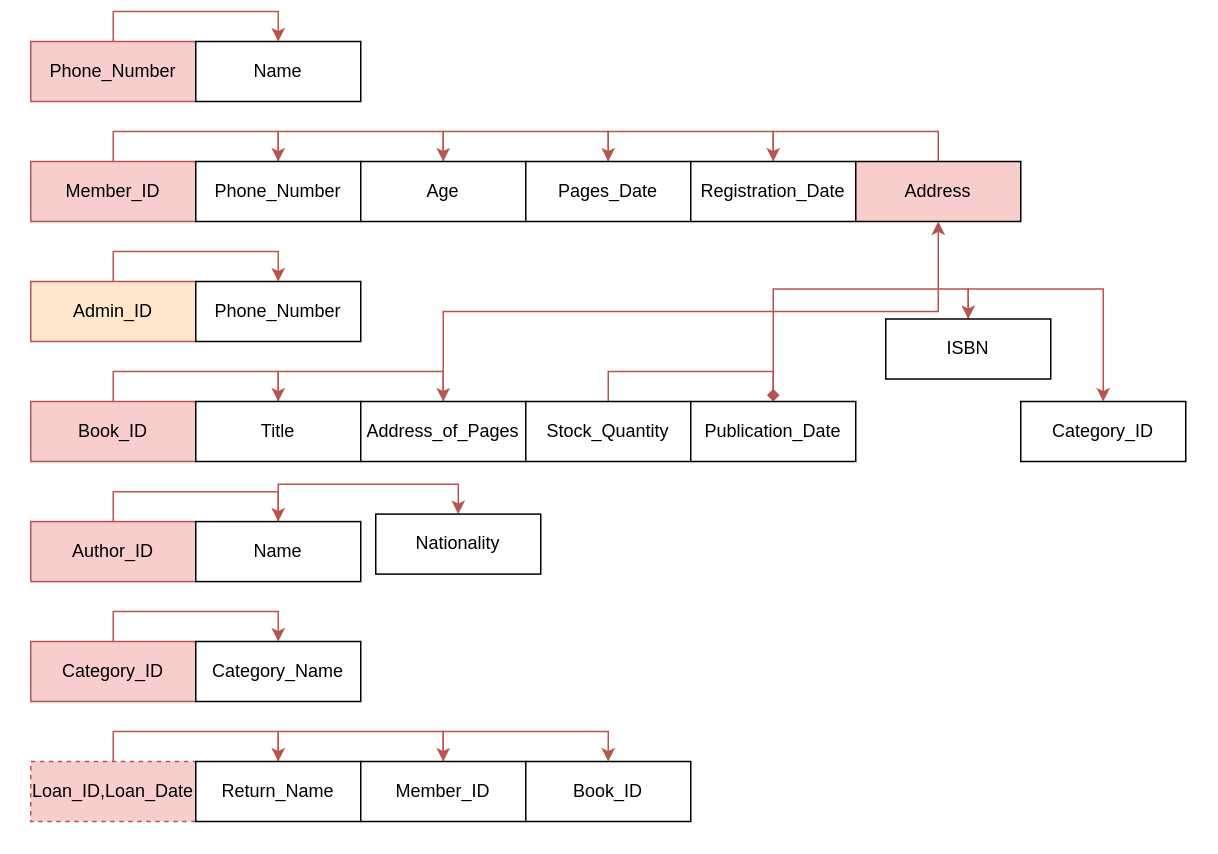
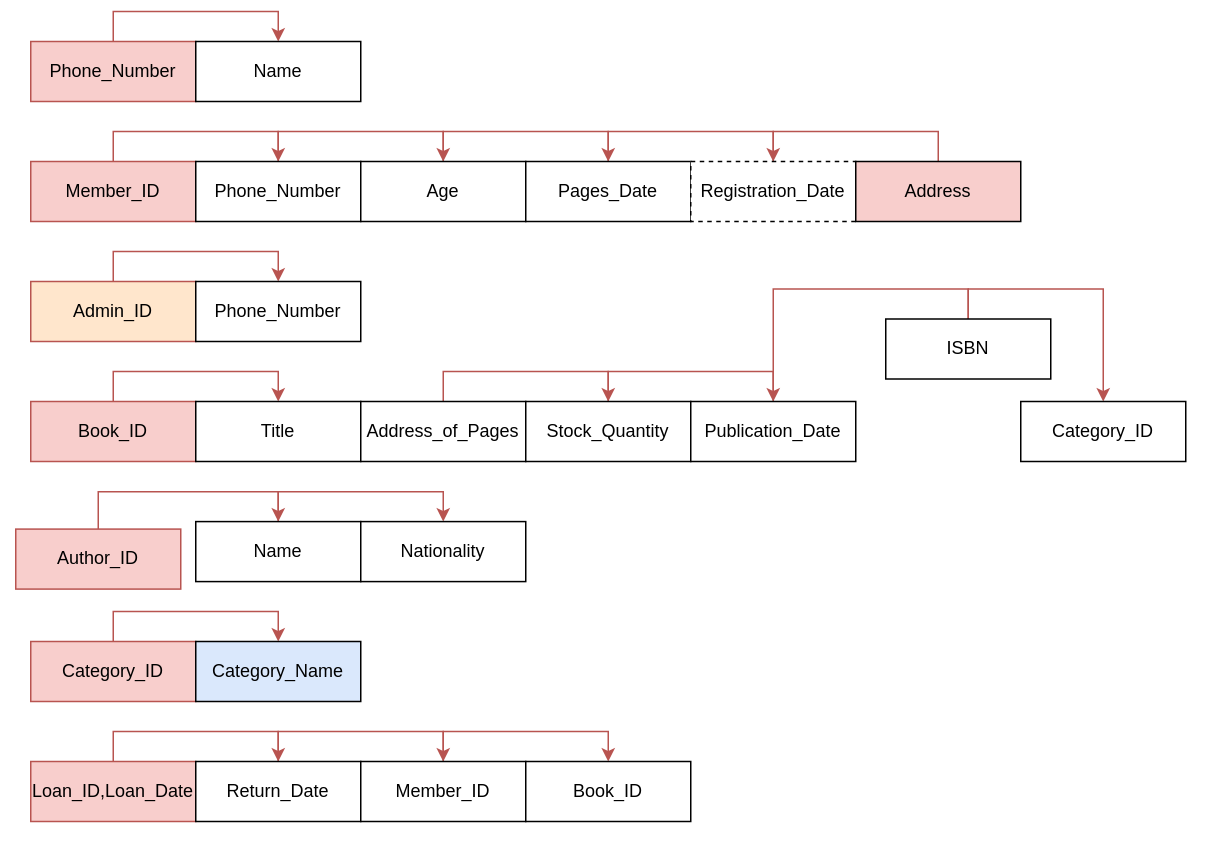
node "Registration_Date": style solid -> dashed
edge "Publication_Date" -> "ISBN": arrowhead classic -> none
edge "Address_of_Pages" -> "Address": now "Address_of_Pages" -> "Stock_Quantity"
edge "Title" -> "Address_of_Pages": removed
edge "Stock_Quantity" -> "Publication_Date": arrowhead diamond -> classic
node "Nationality": moved (458, 544) -> (443, 551)
node "Author_ID": moved (113, 551) -> (98, 559)
node "Category_Name": fillcolor #ffffff -> #dae8fc
node "Loan_ID,Loan_Date": style dashed -> solid
node "Return_Name": label "Return_Name" -> "Return_Date"
